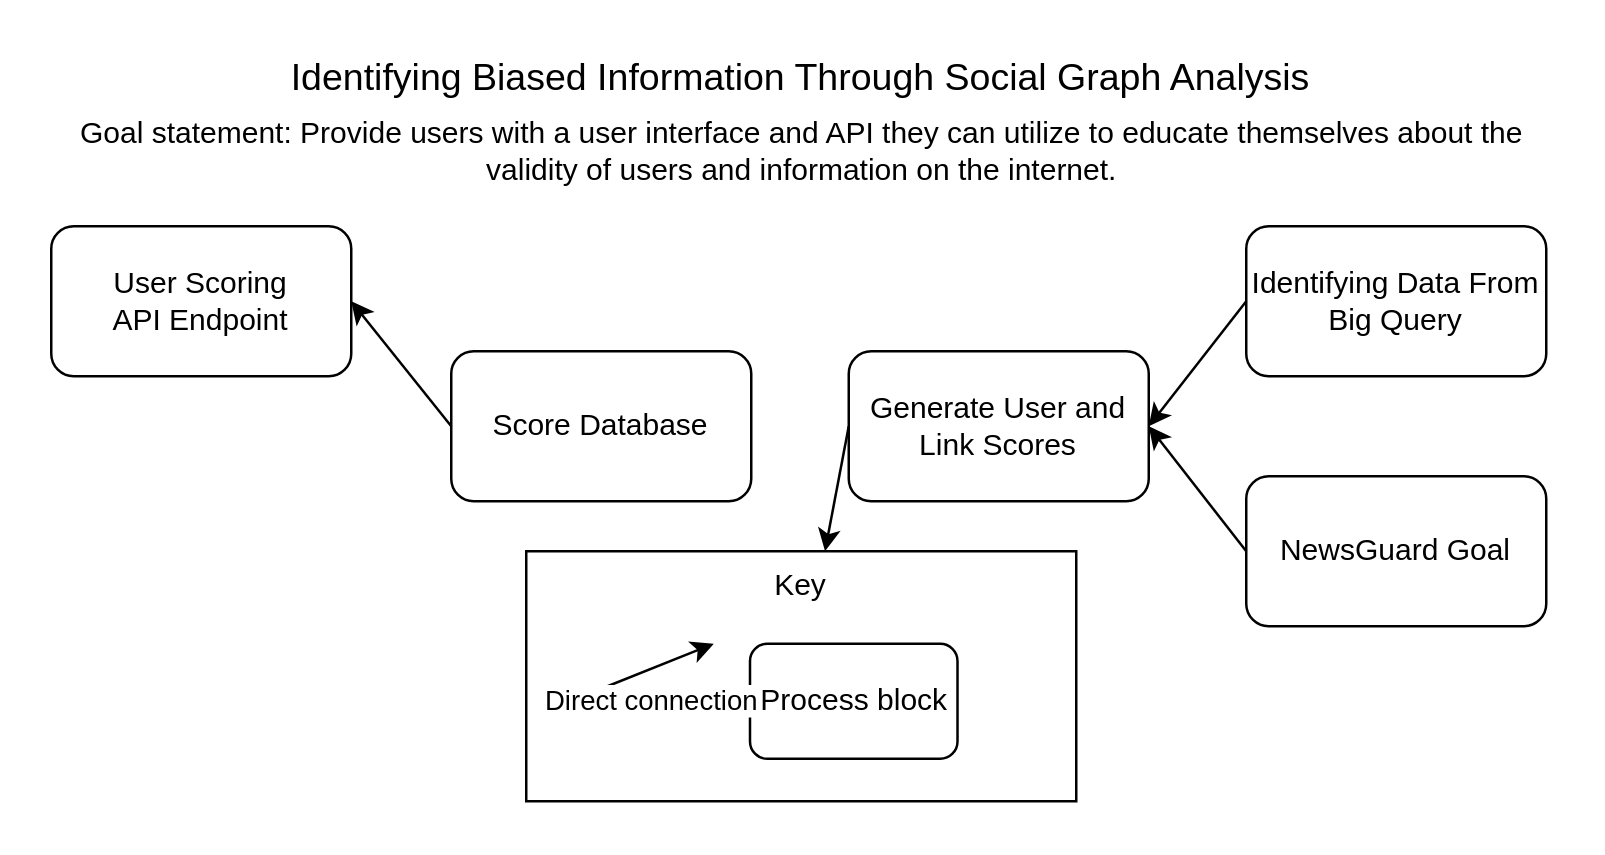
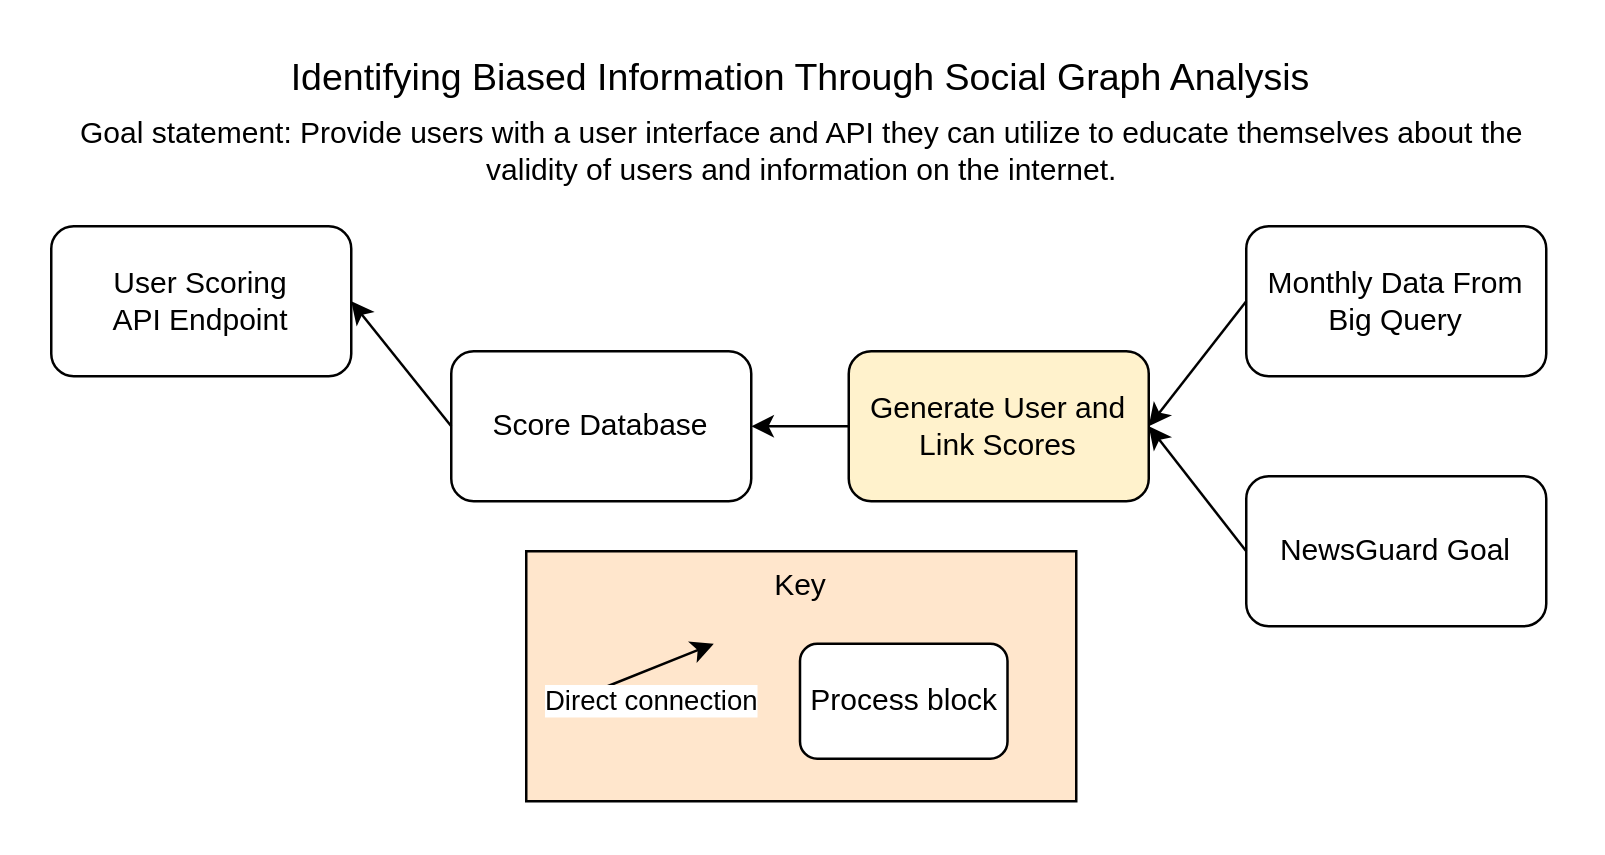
node "Identifying Data From Big Query": label "Identifying Data From Big Query" -> "Monthly Data From Big Query"
node "Generate User and Link Scores": fillcolor #ffffff -> #fff2cc
edge "Generate User and Link Scores" -> "Key": now "Generate User and Link Scores" -> "Score Database"
node "Key": fillcolor #ffffff -> #ffe6cc
node "Process block": moved (854, 701) -> (904, 701)
